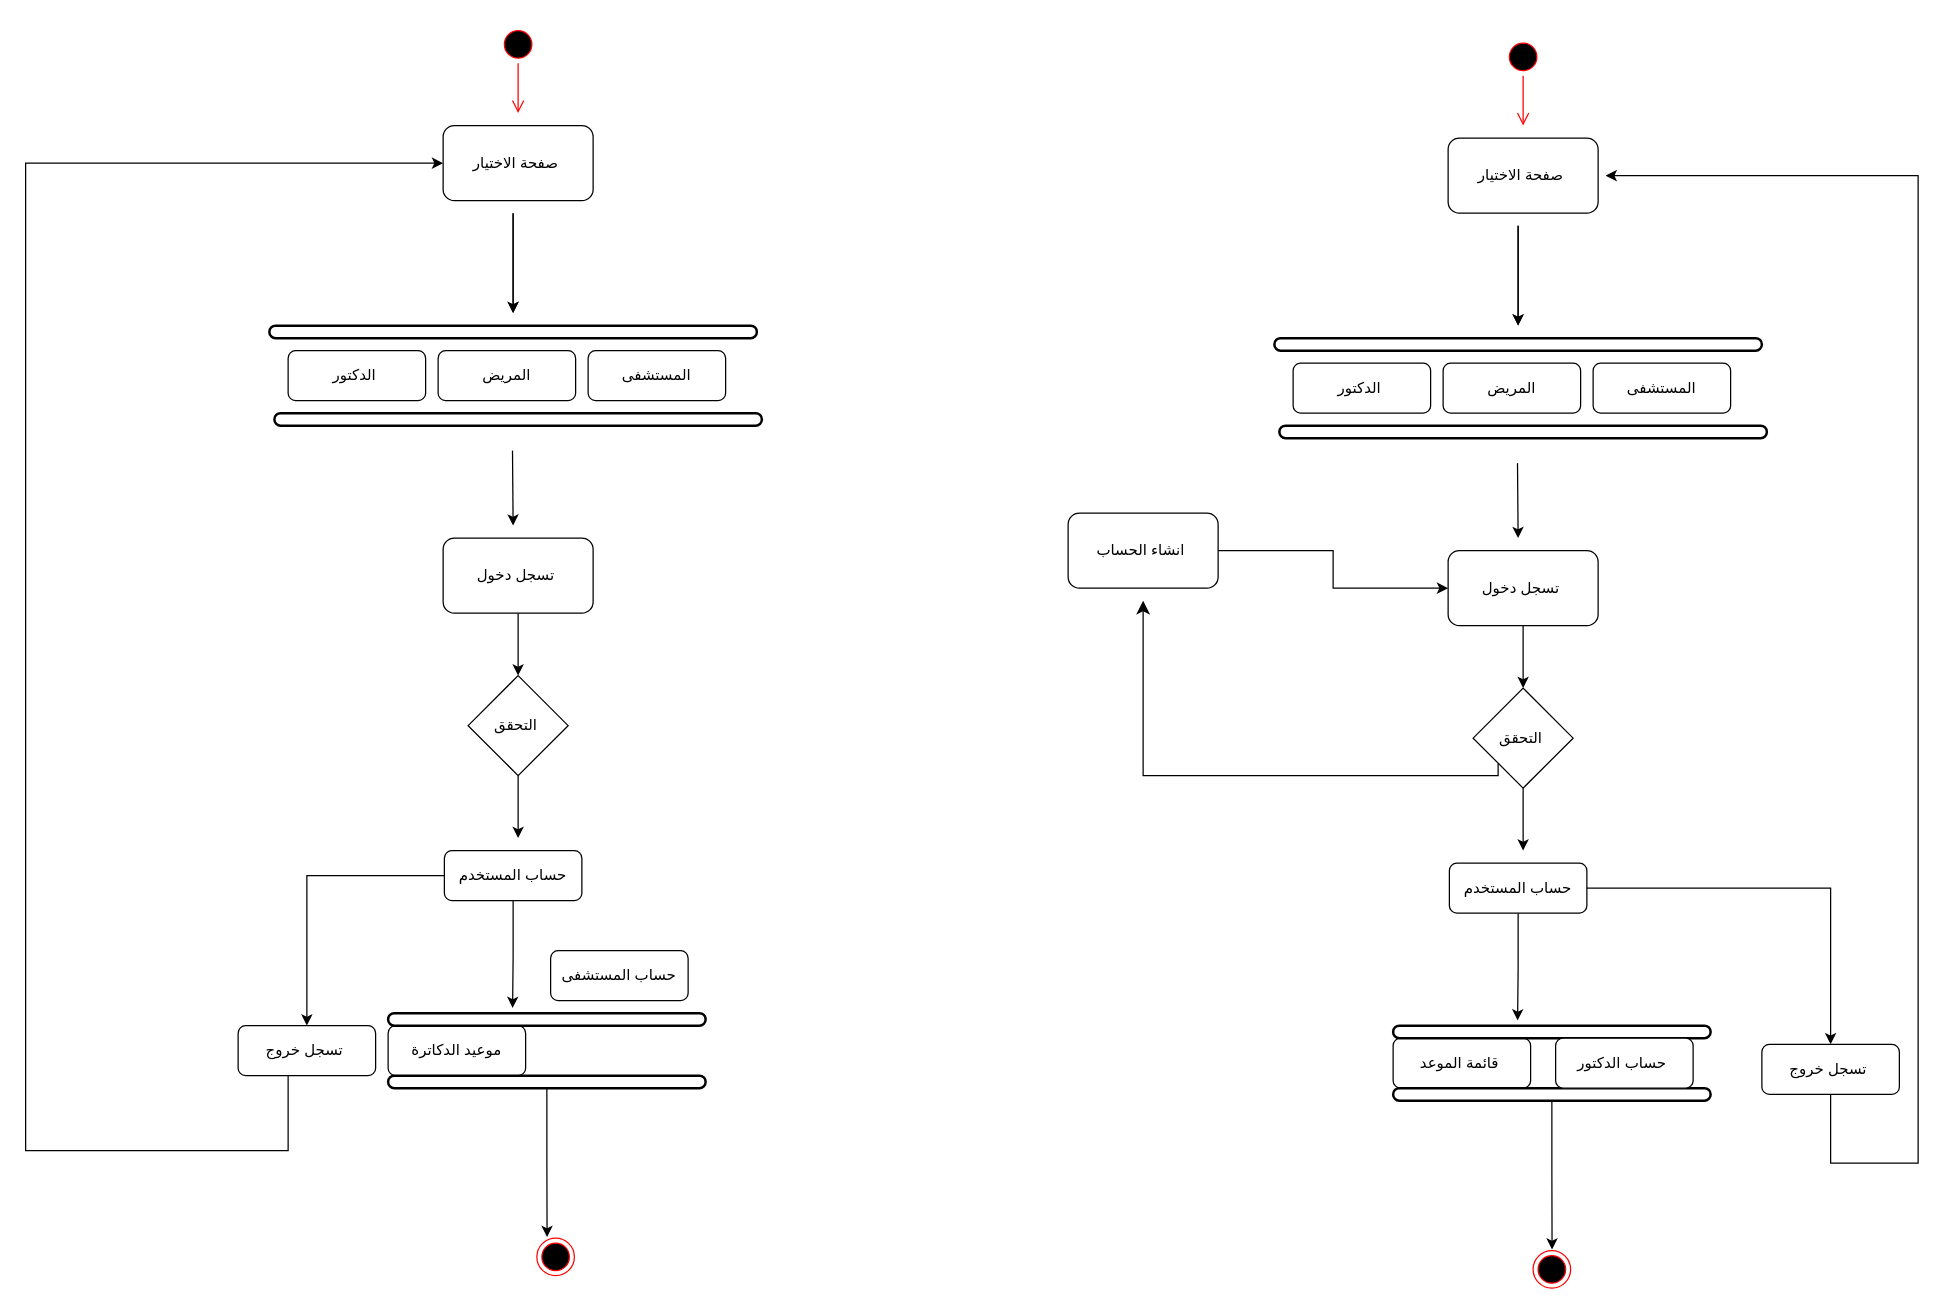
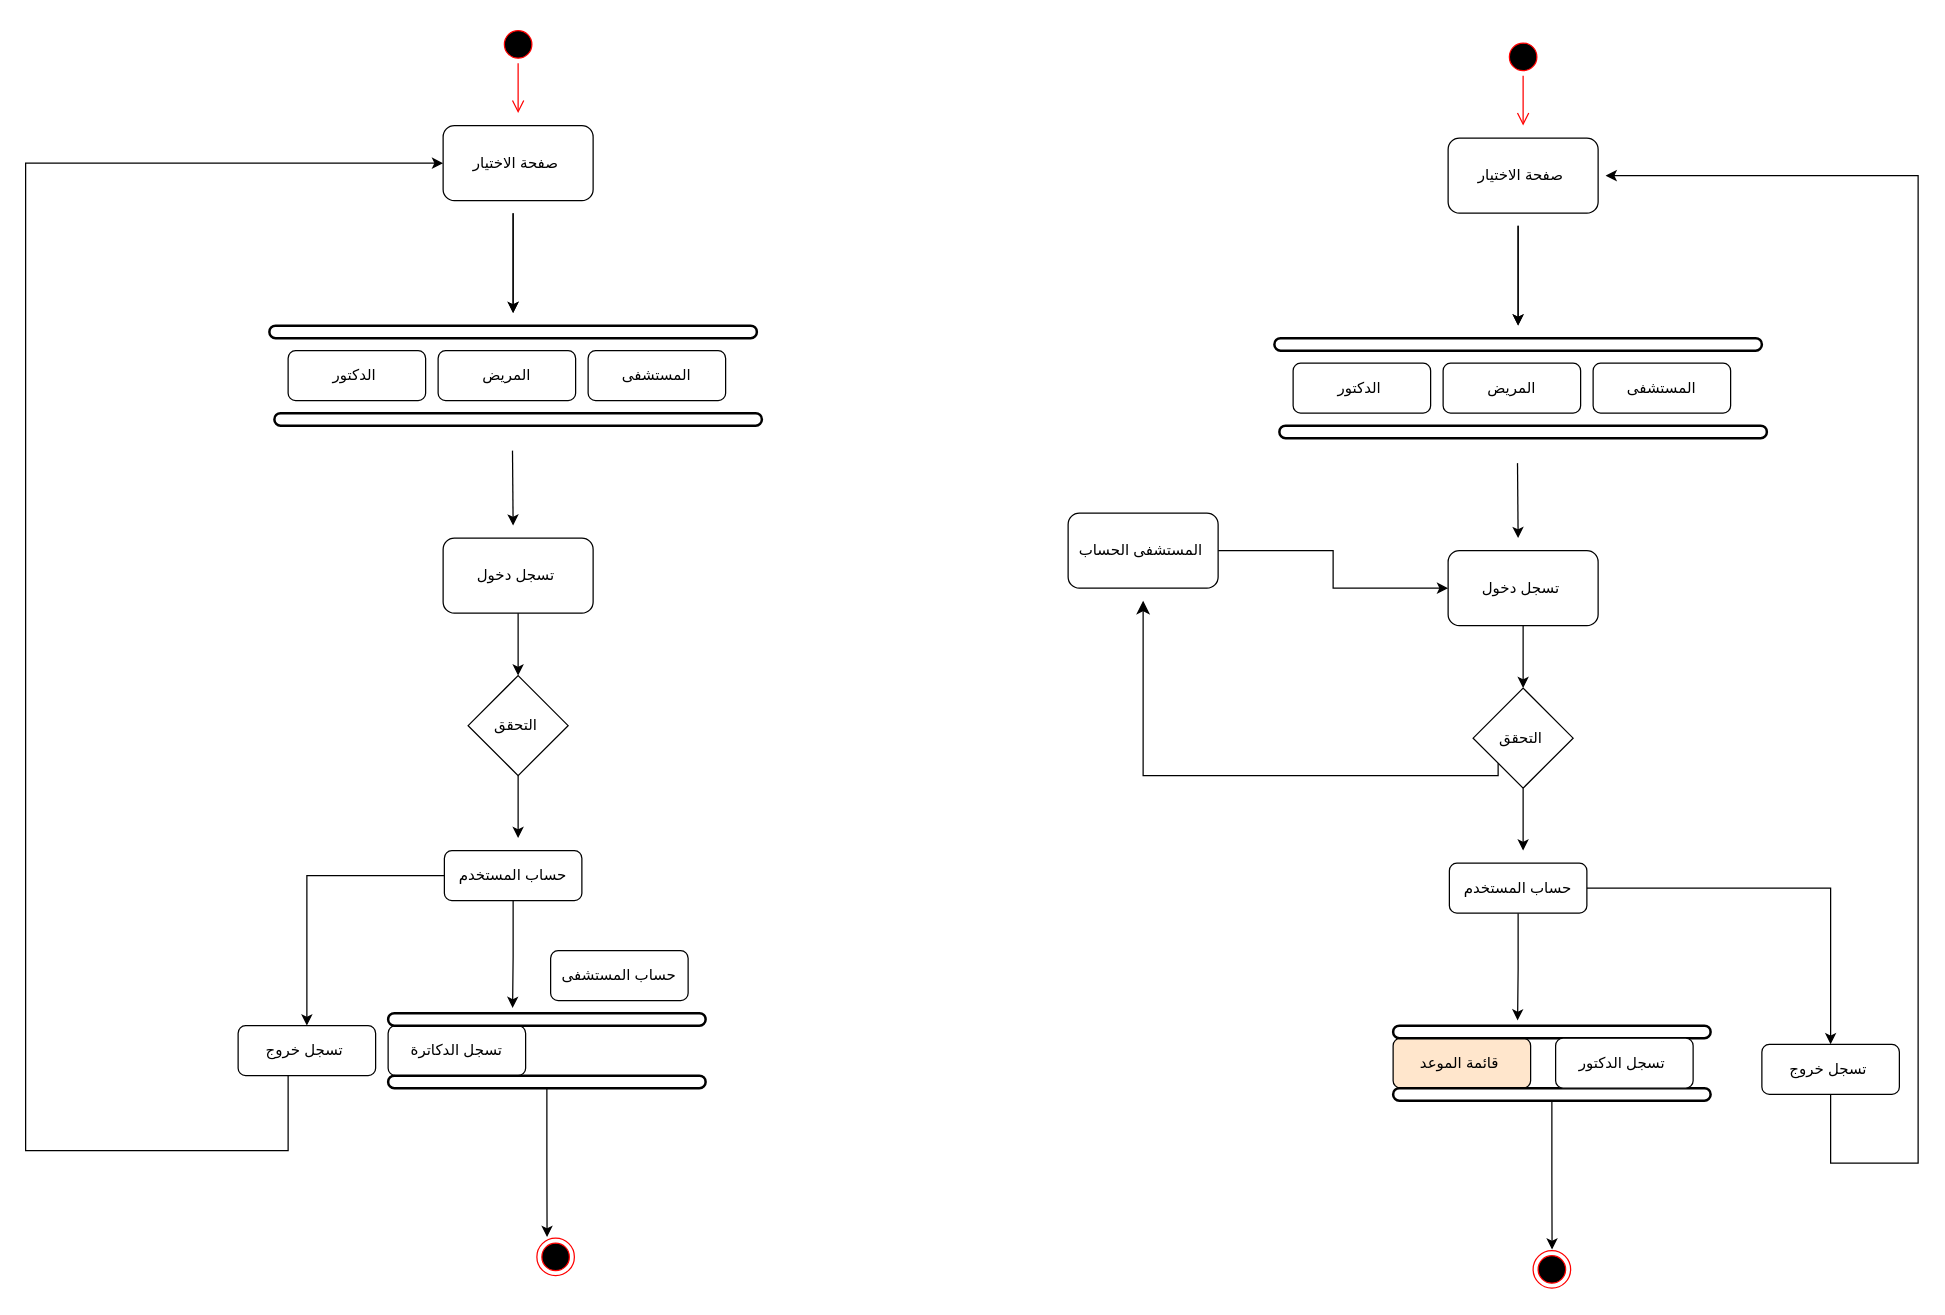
node "انشاء الحساب": label "انشاء الحساب" -> "المستشفى الحساب"
node "موعيد الدكاترة": label "موعيد الدكاترة" -> "تسجل الدكاترة"
node "قائمة الموعد": fillcolor #ffffff -> #ffe6cc
node "حساب الدكتور": label "حساب الدكتور" -> "تسجل الدكتور"
